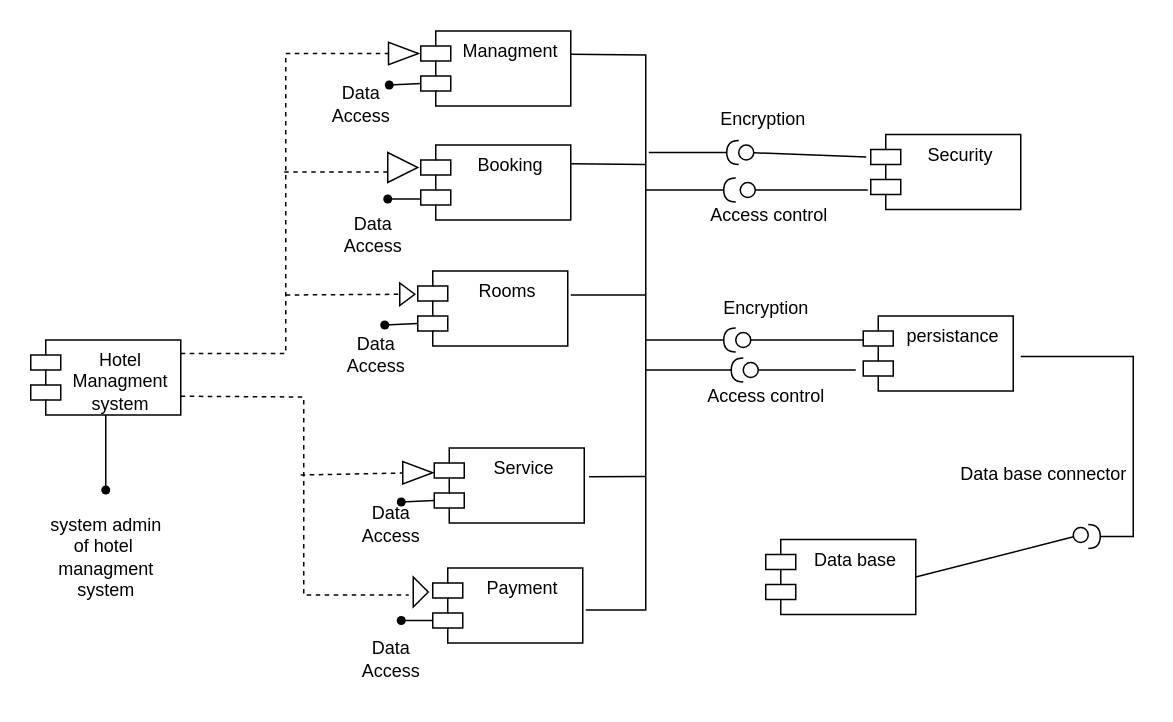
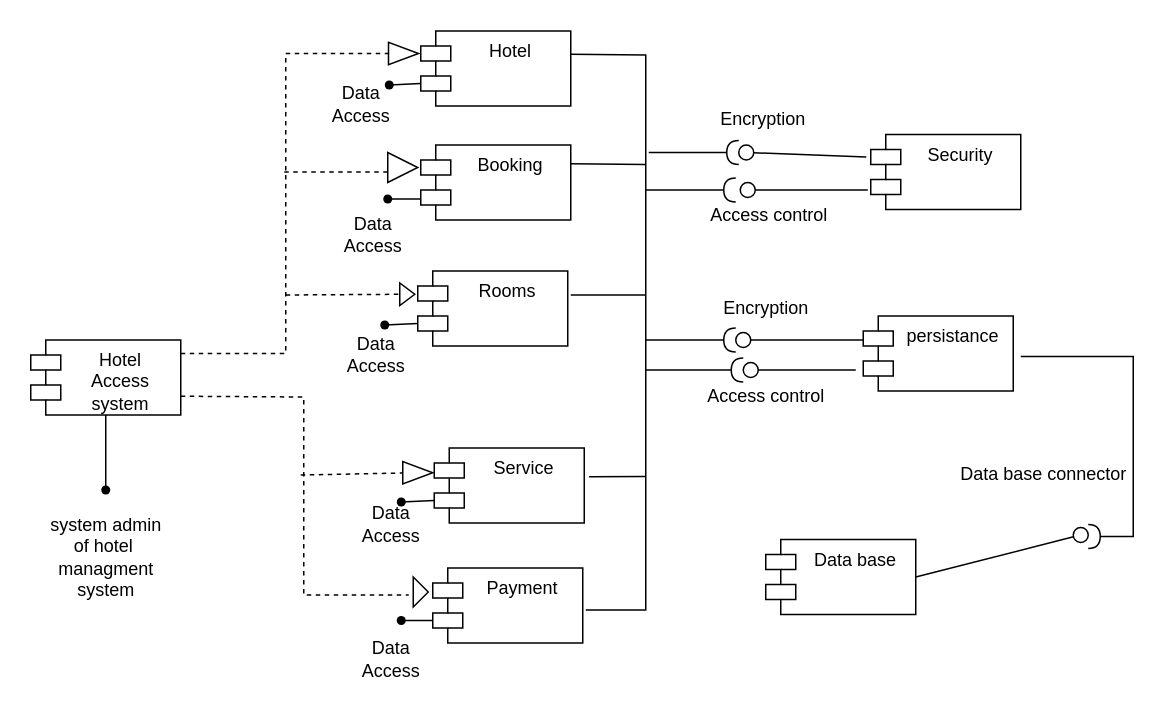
node "Managment": label "Managment" -> "Hotel"
node "Hotel Managment system": label "Hotel Managment system" -> "Hotel Access system"
